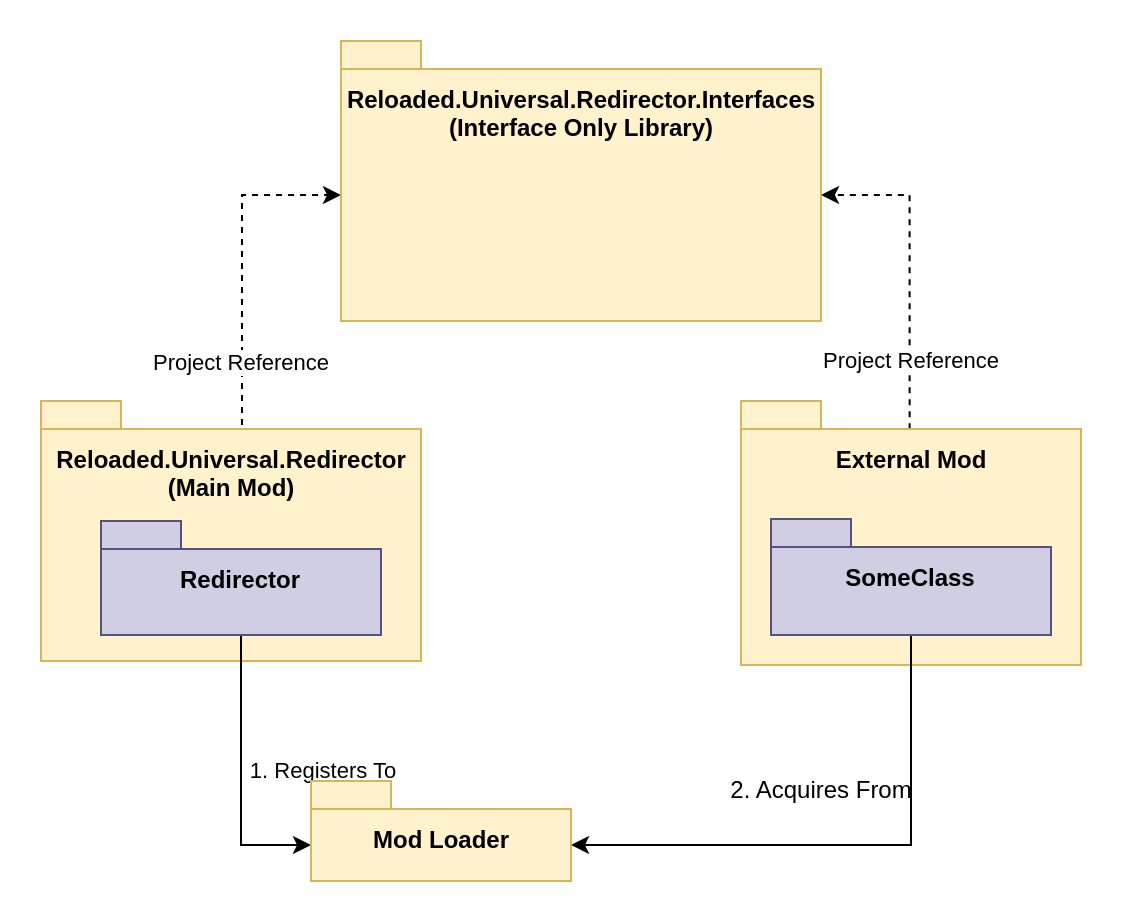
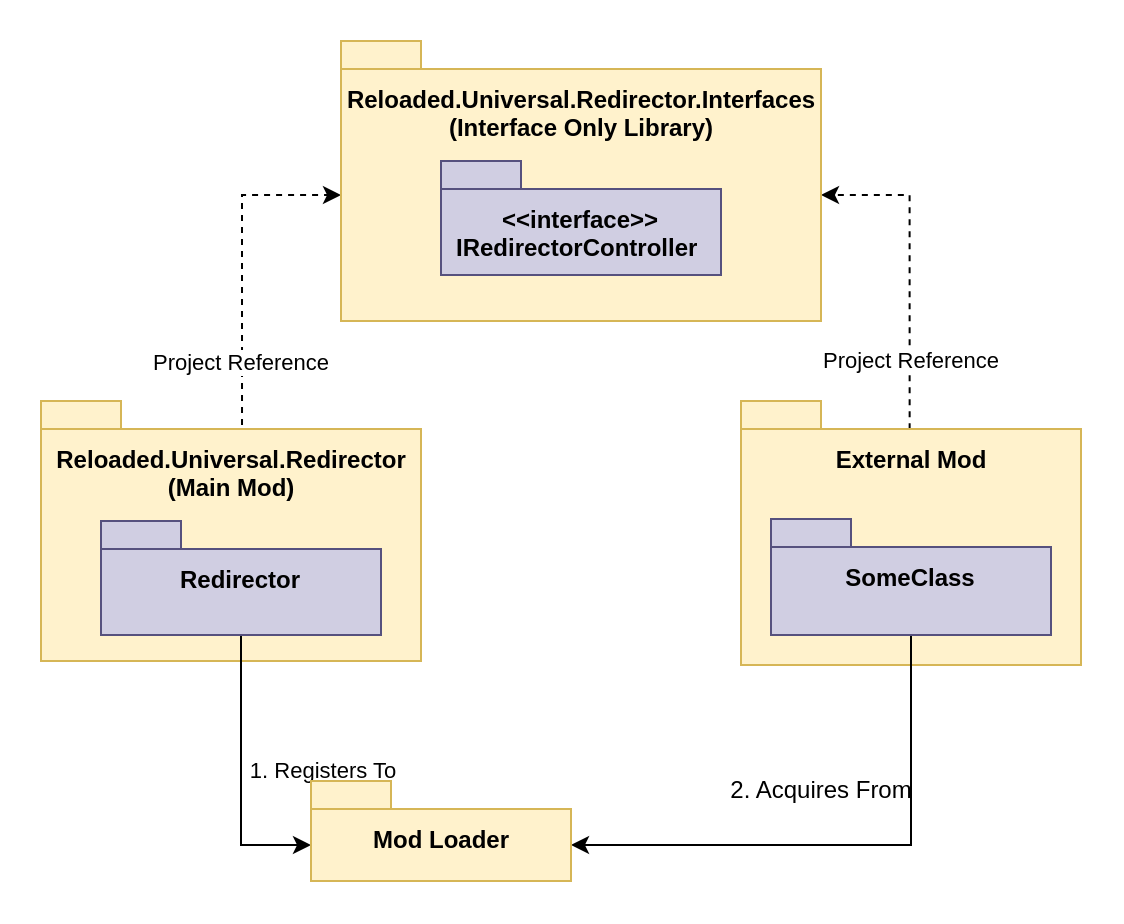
node "<<interface>> IRedirectorController": added
